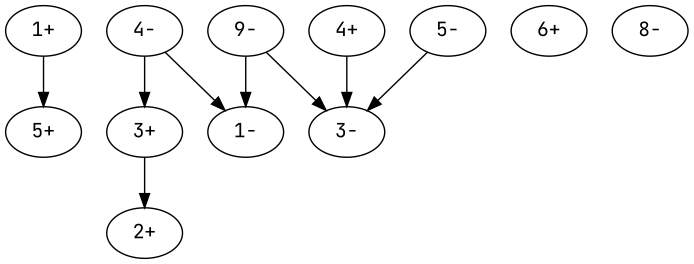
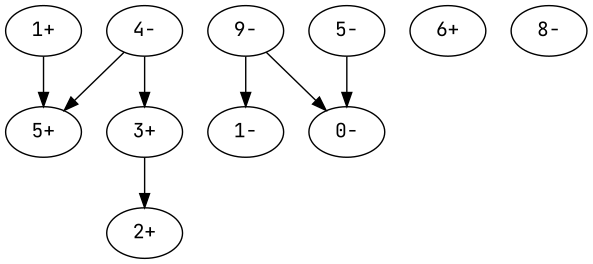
node "4+": removed
edge "4-" -> "1-": now "4-" -> "5+"
node "3-": label "3-" -> "0-"
